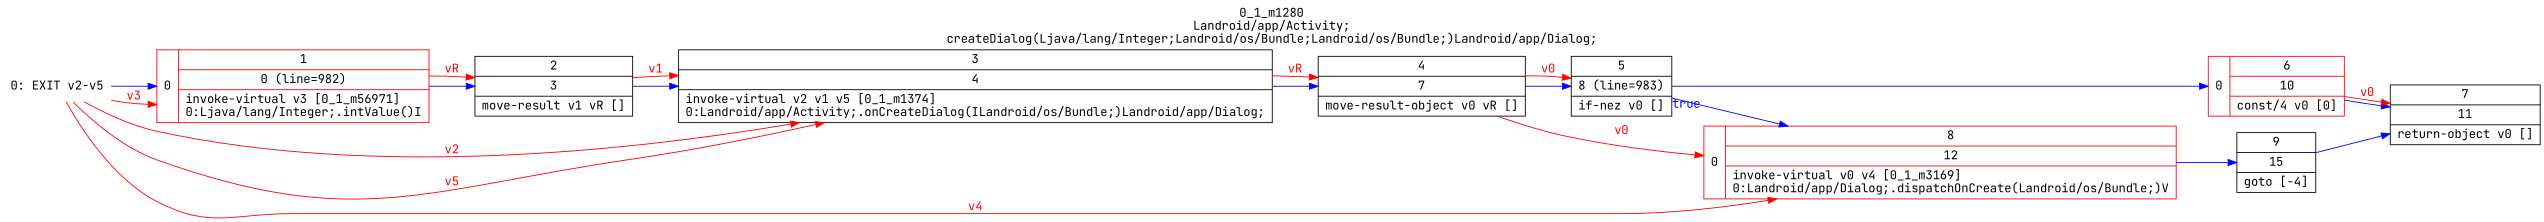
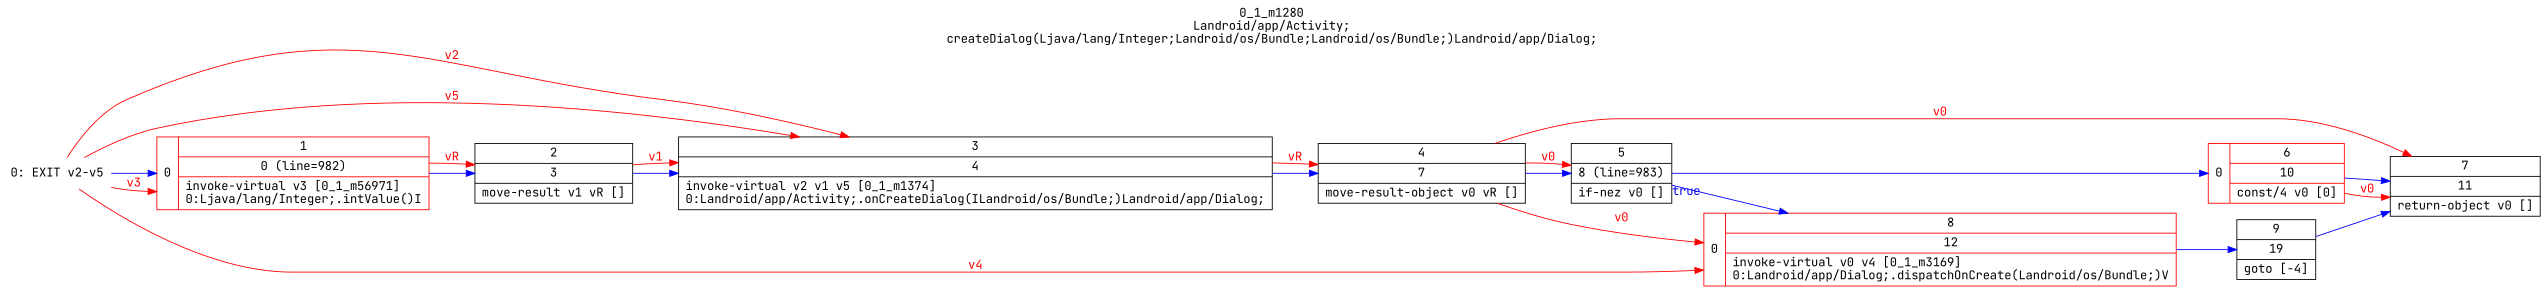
edge "4" -> "7": added, label "v0"
node "9": text "15" -> "19"
